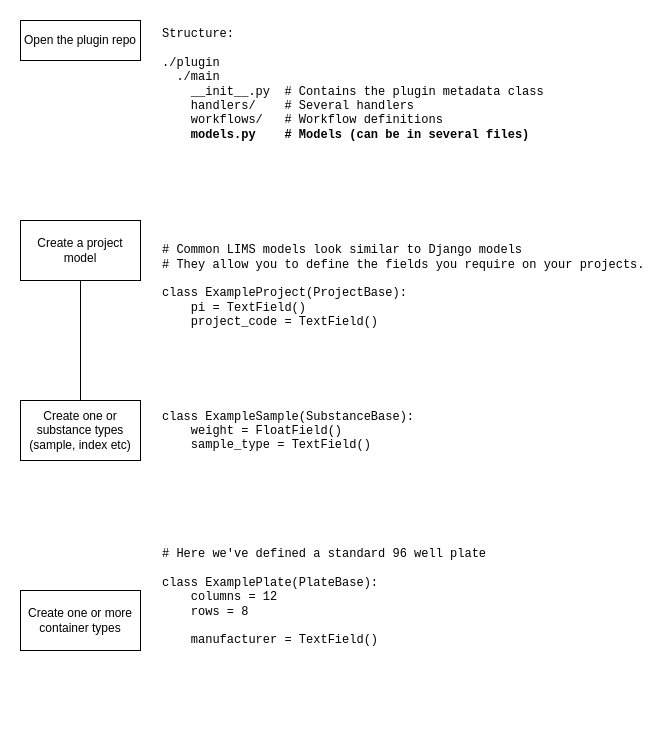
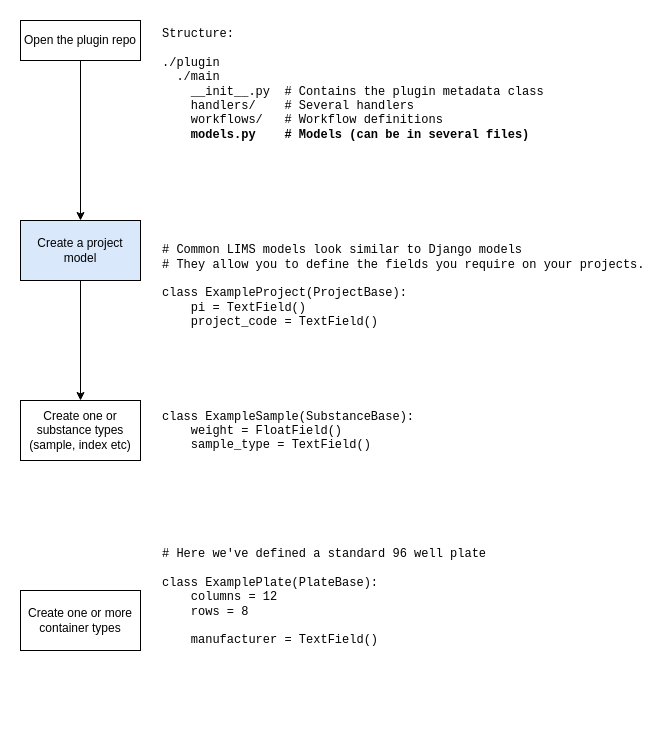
edge "Open the plugin repo" -> "Create a project model": added
node "Create a project model": fillcolor #ffffff -> #dae8fc
edge "Create a project model" -- "Create one or substance types (sample, index etc)": arrowhead none -> classic
